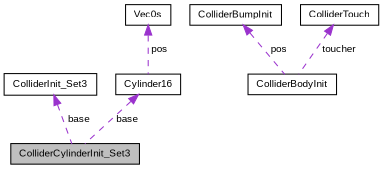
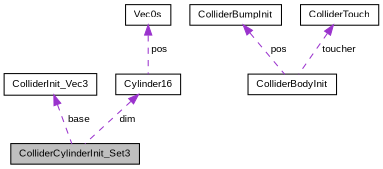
node "ColliderInit_Set3": label "ColliderInit_Set3" -> "ColliderInit_Vec3"
edge "ColliderCylinderInit_Set3" -> "Cylinder16": label " base" -> " dim"
